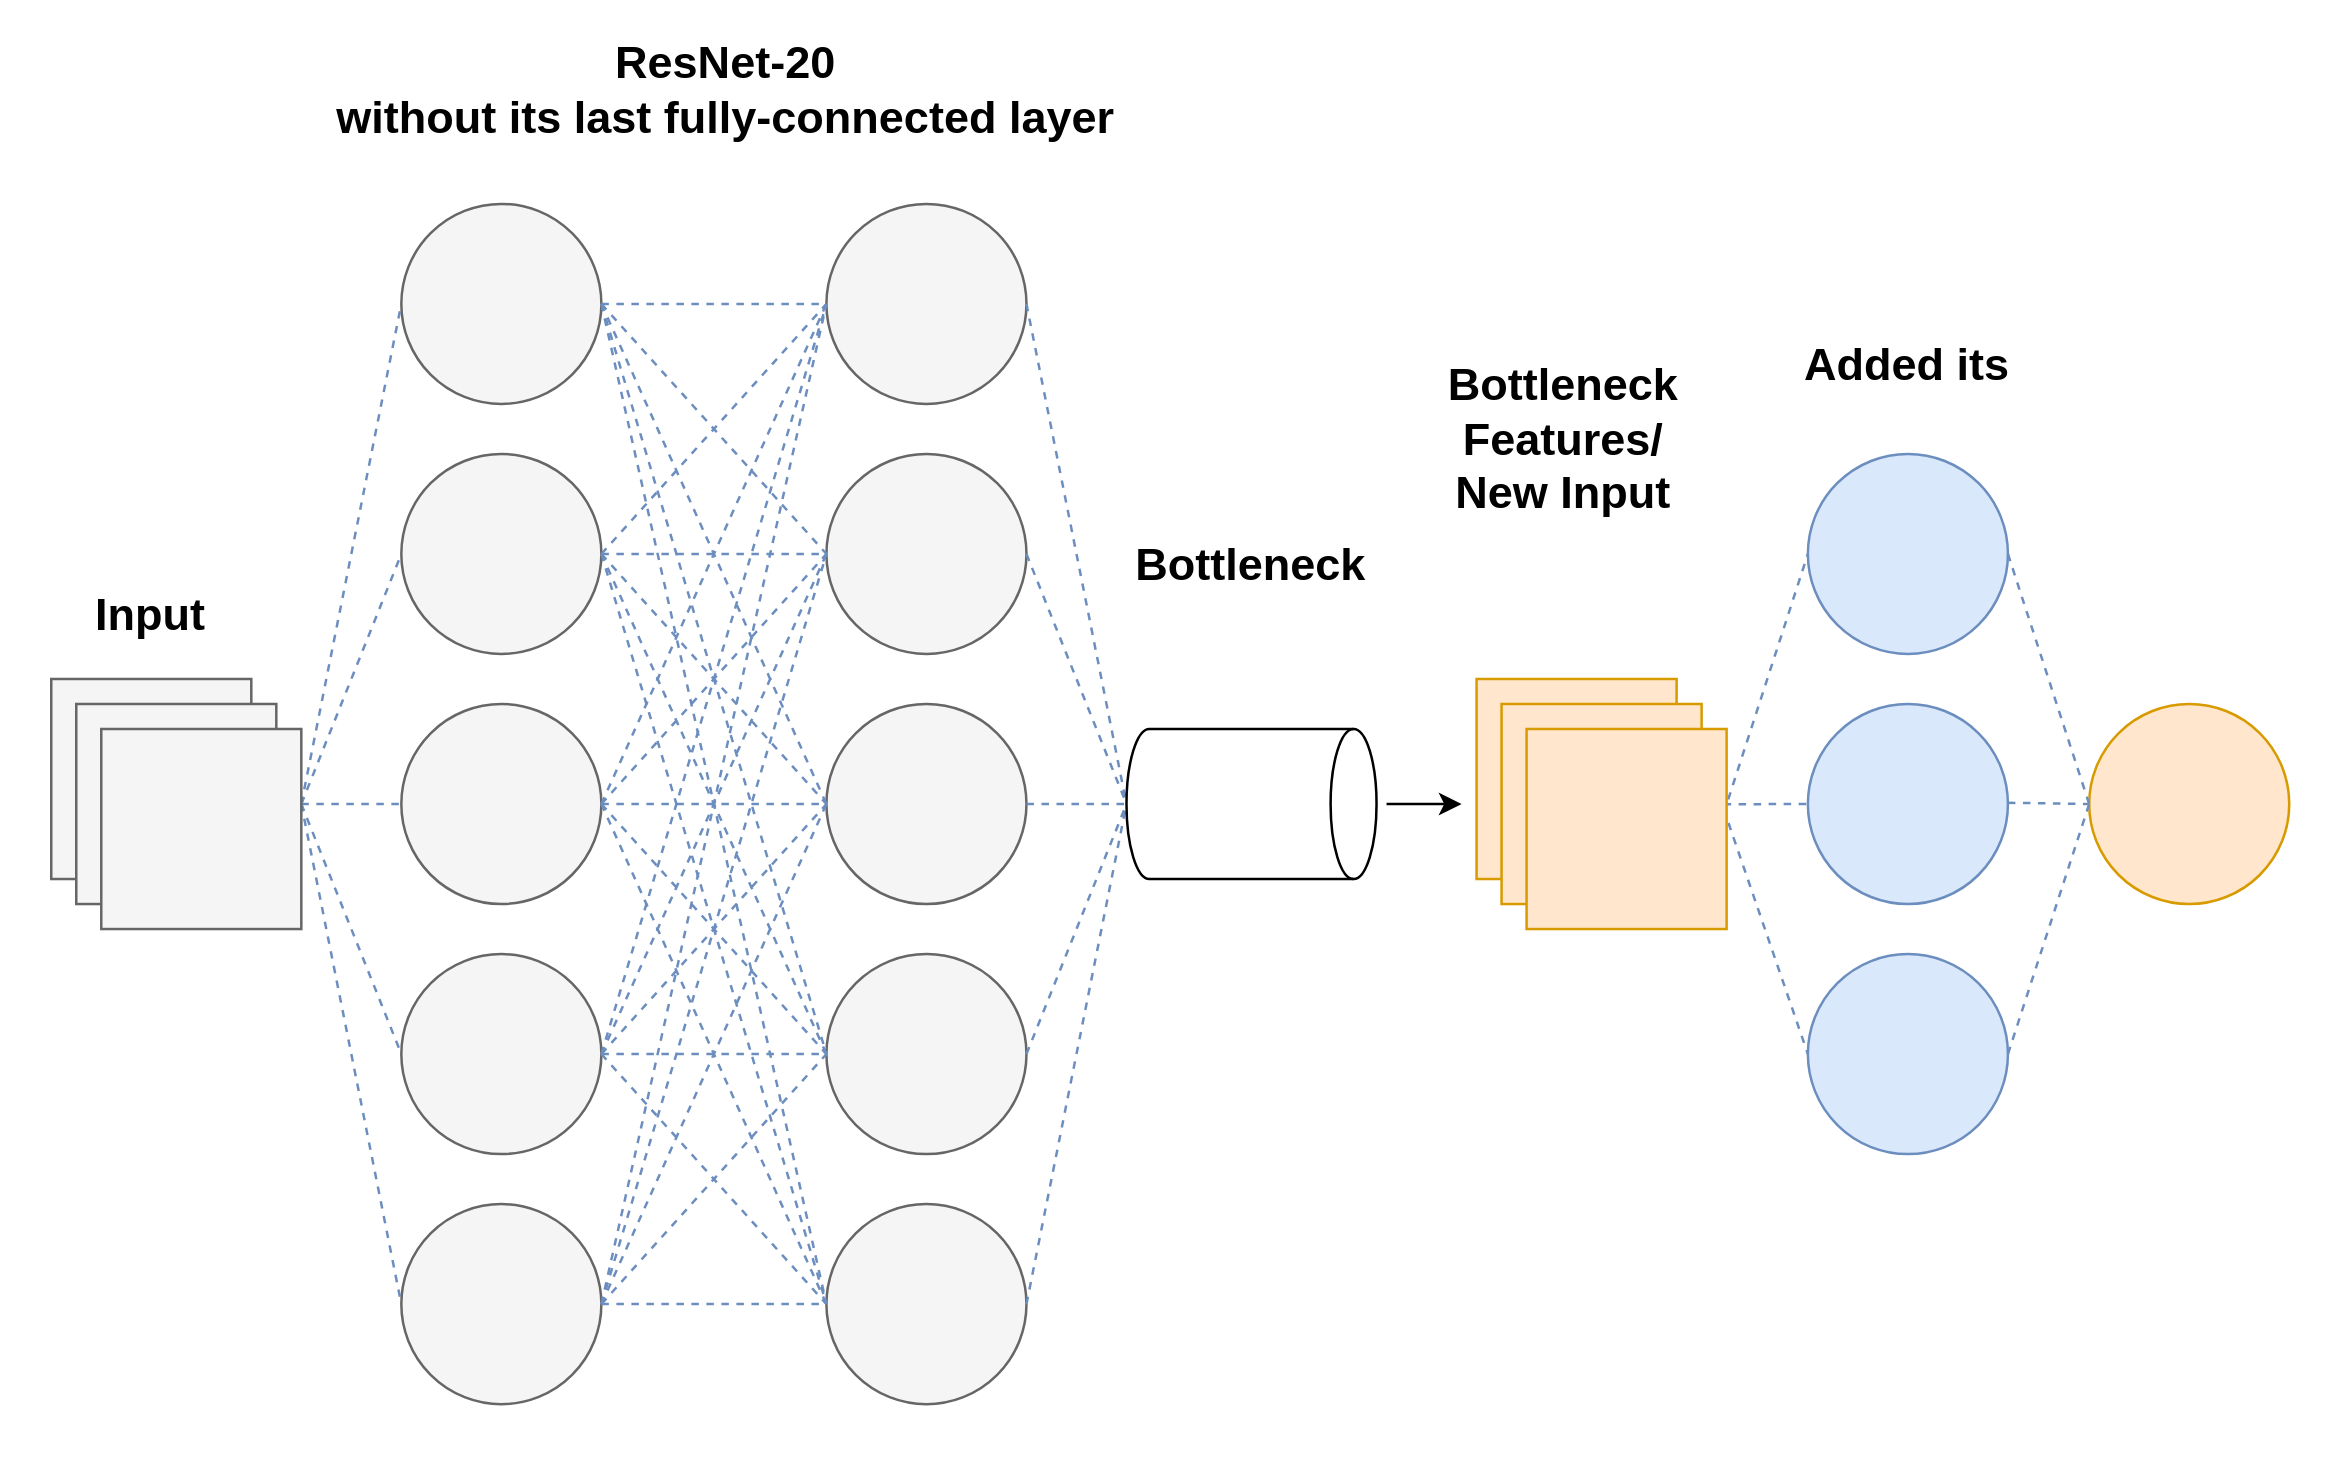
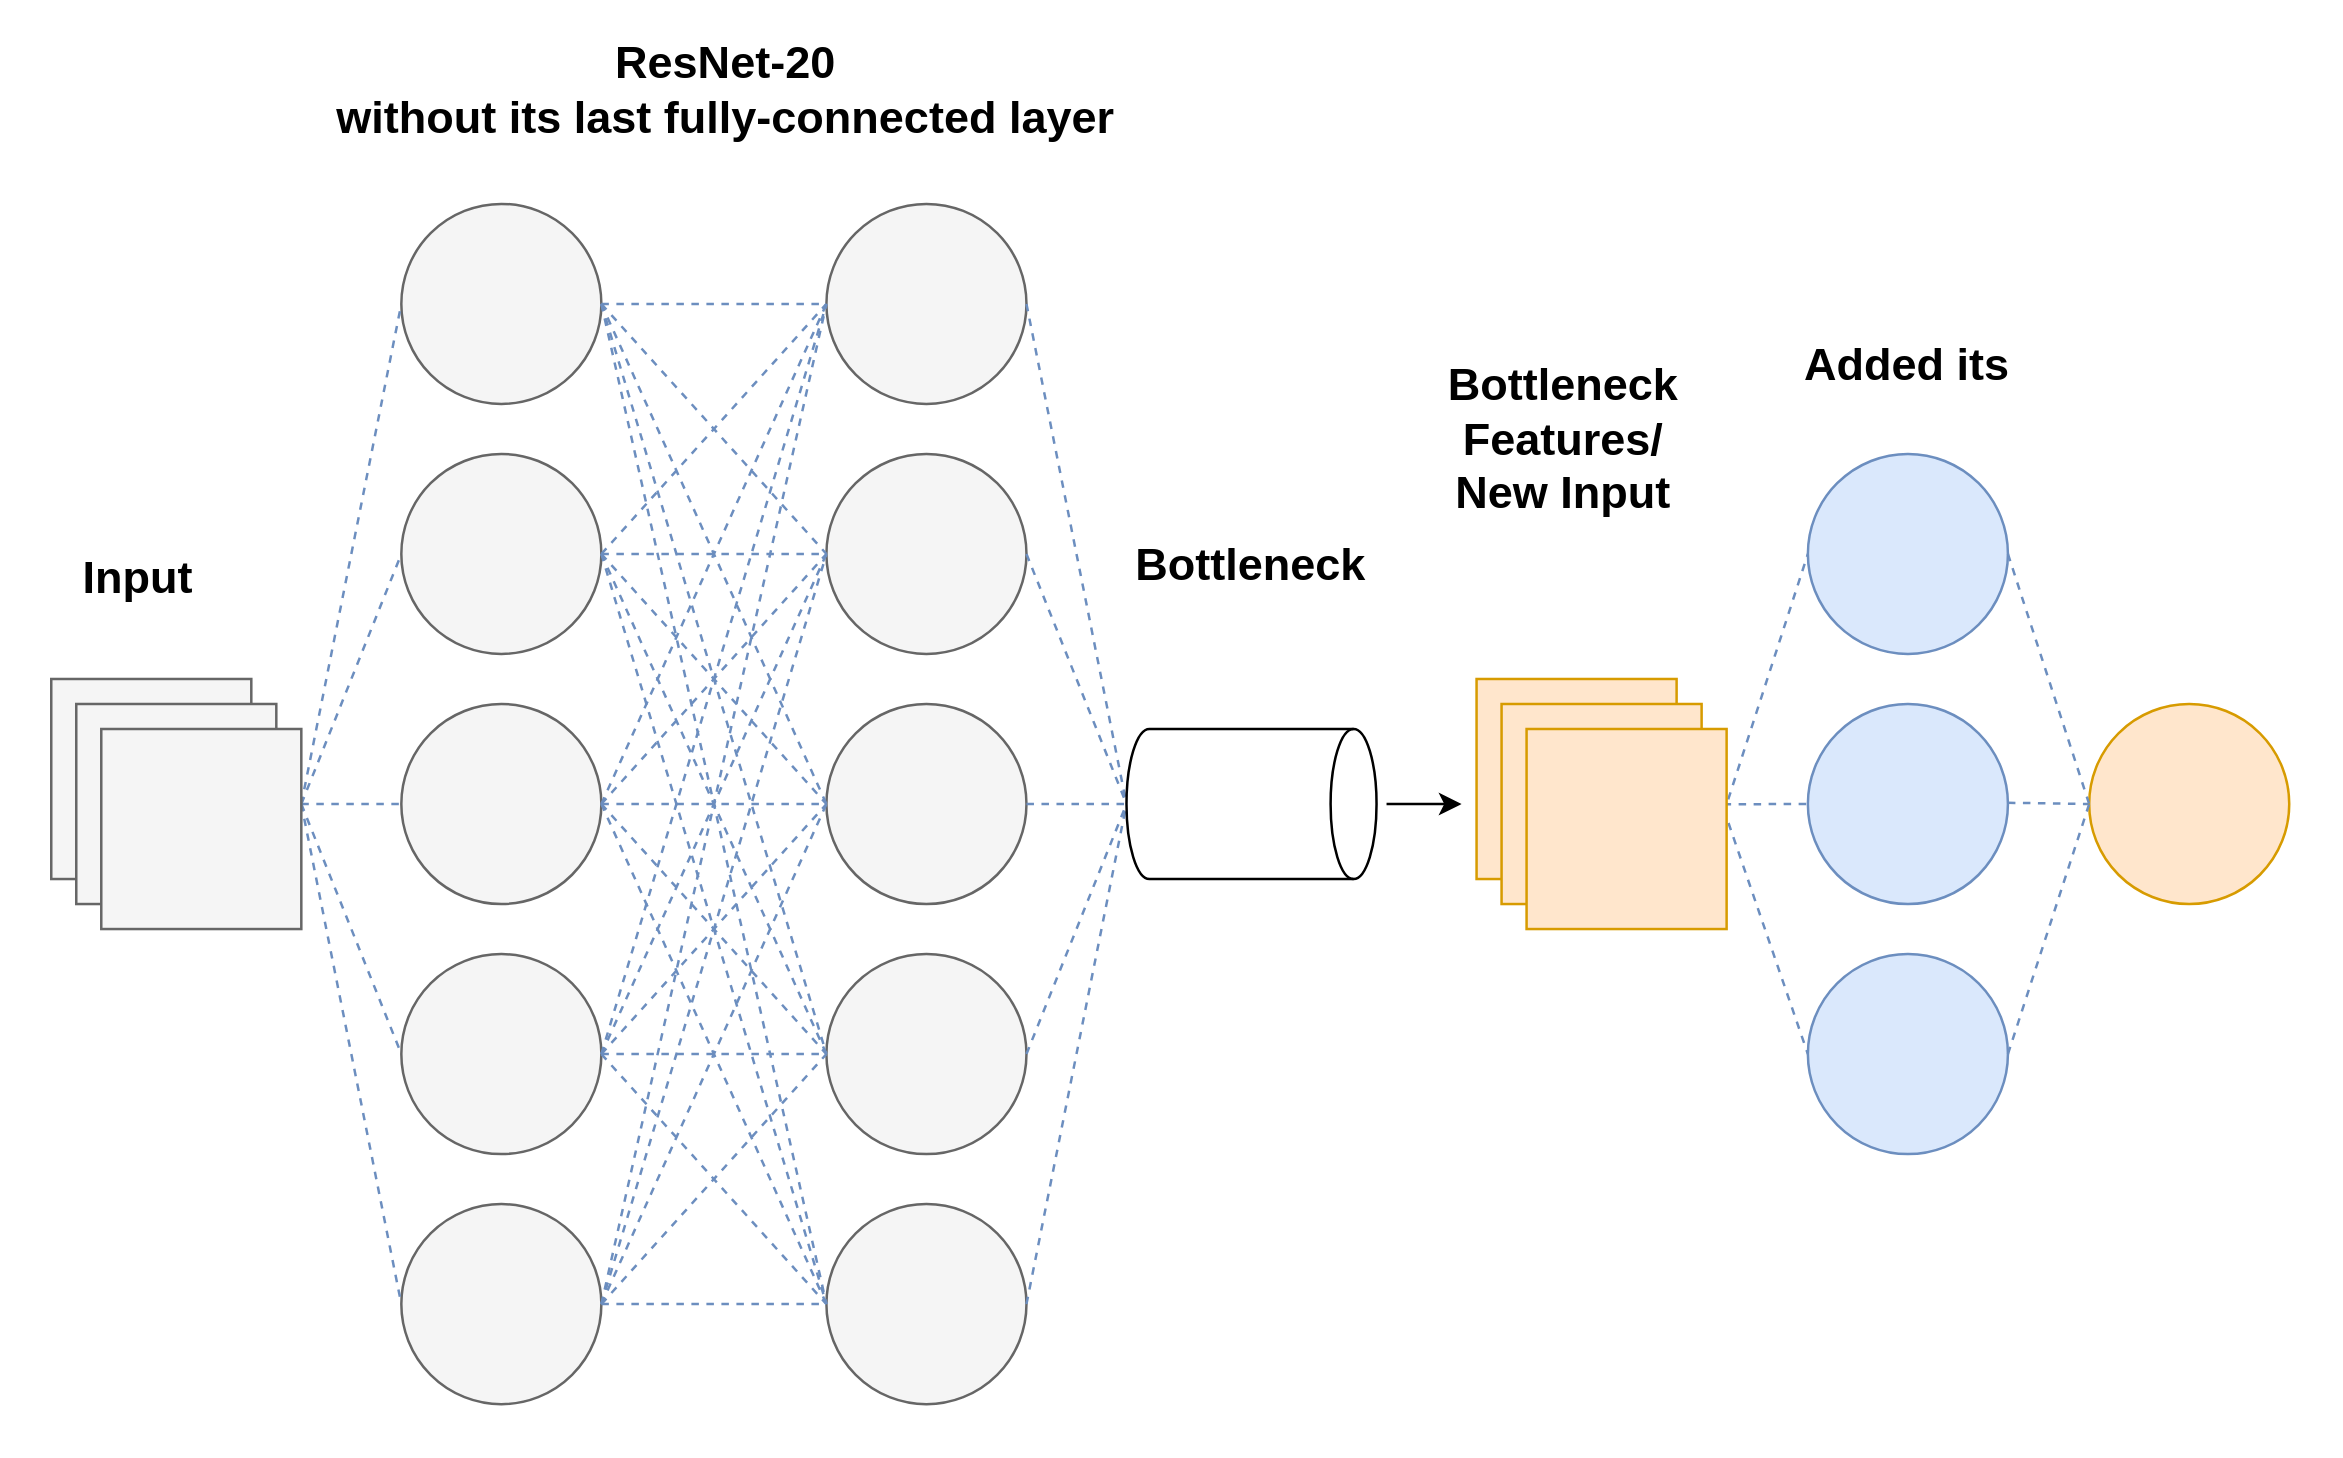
node "Input": moved (151, 616) -> (139, 579)
